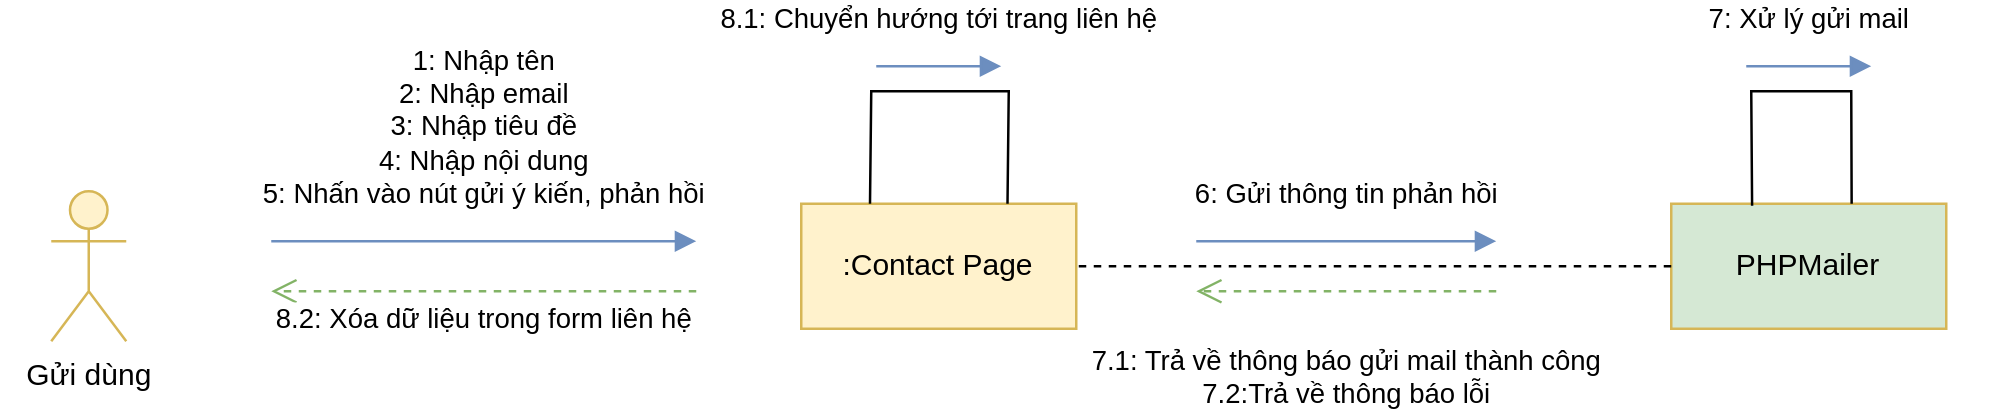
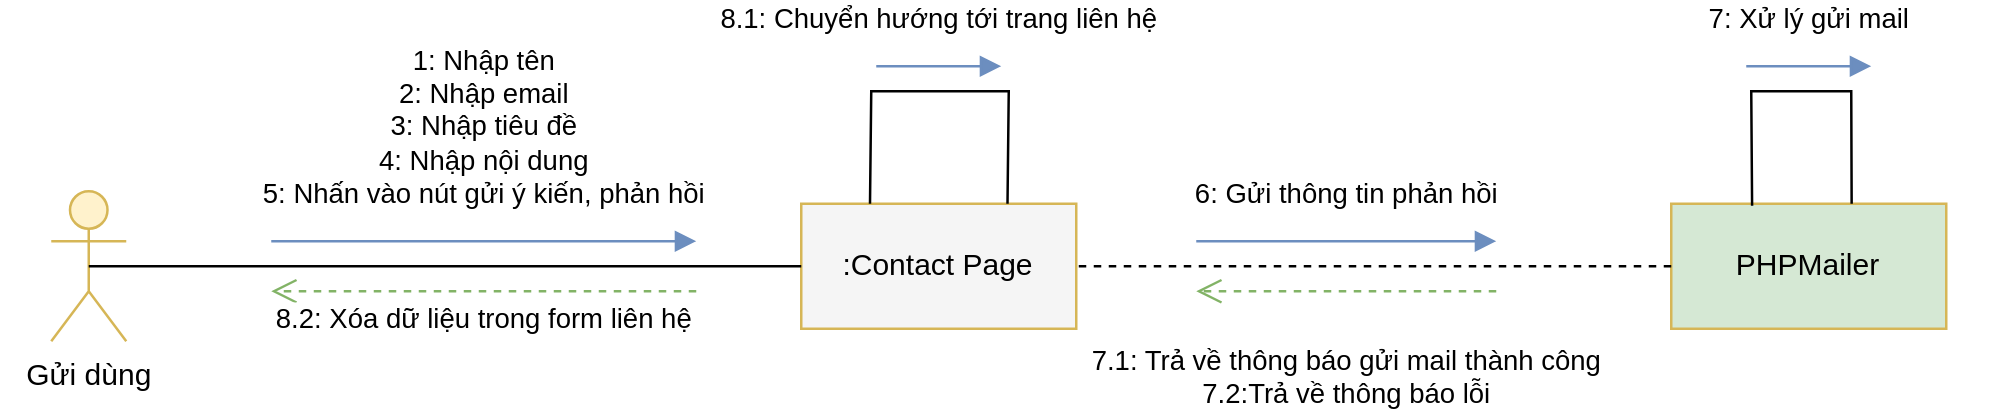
edge "Gửi dùng" -- ":Contact Page": added
node ":Contact Page": fillcolor #fff2cc -> #f5f5f5
